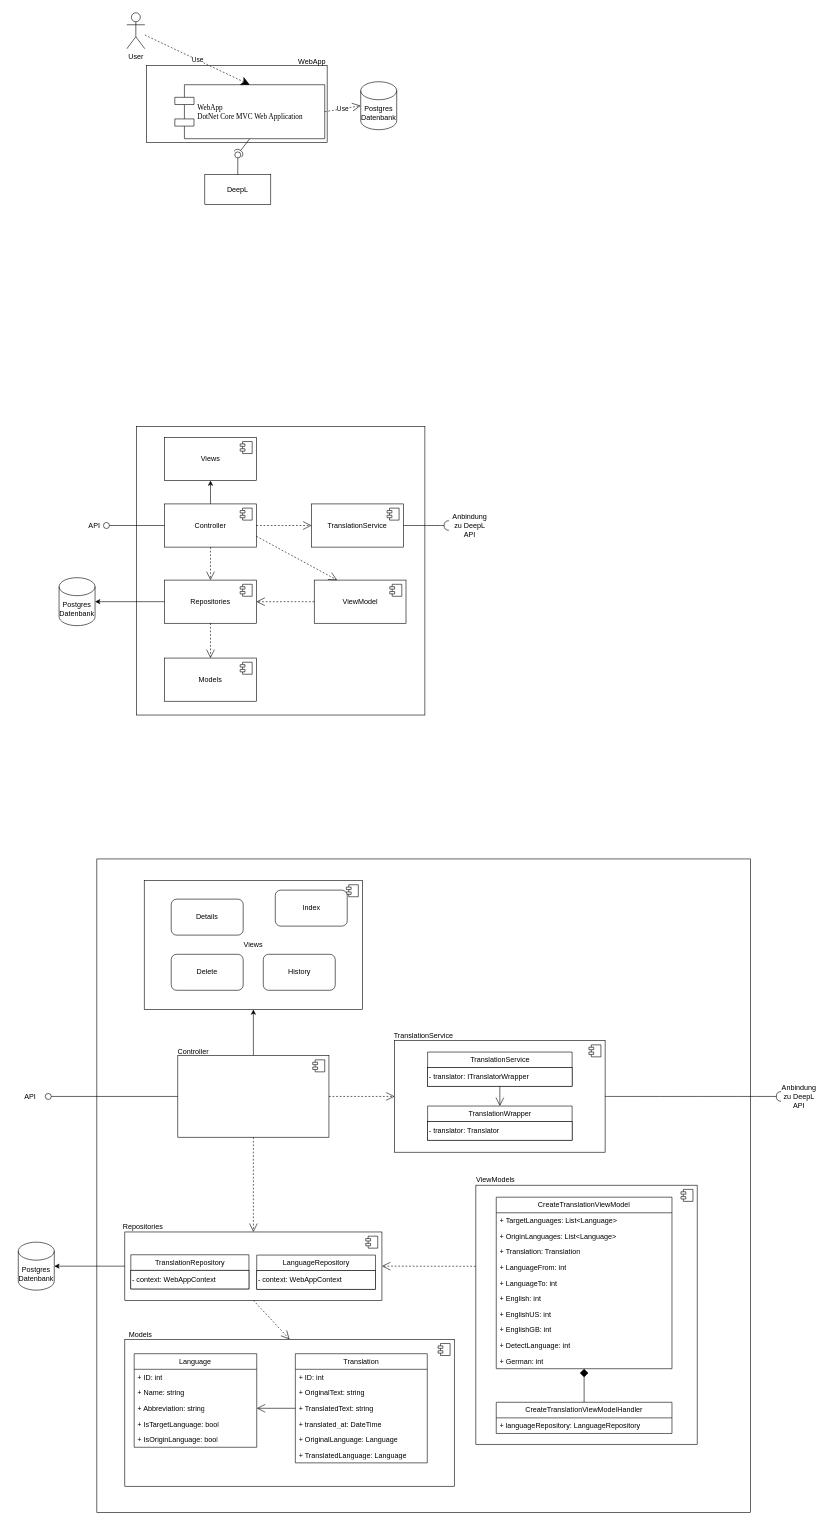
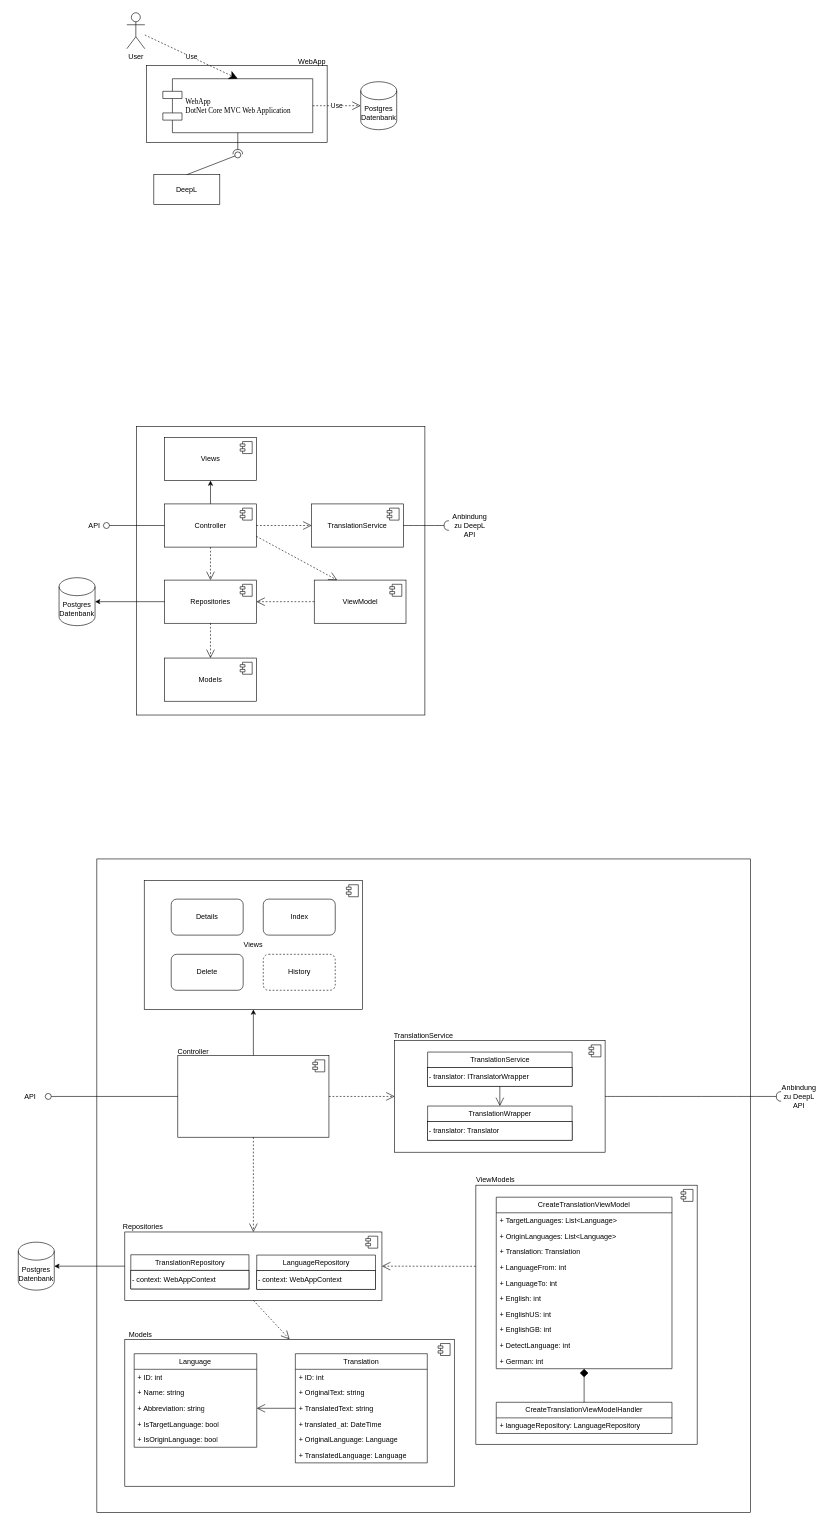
node "WebApp DotNet Core MVC Web Application": moved (250, 111) -> (238, 105)
node "DeepL": moved (238, 189) -> (187, 189)
node "Index": moved (311, 908) -> (299, 917)
node "History": style solid -> dashed
